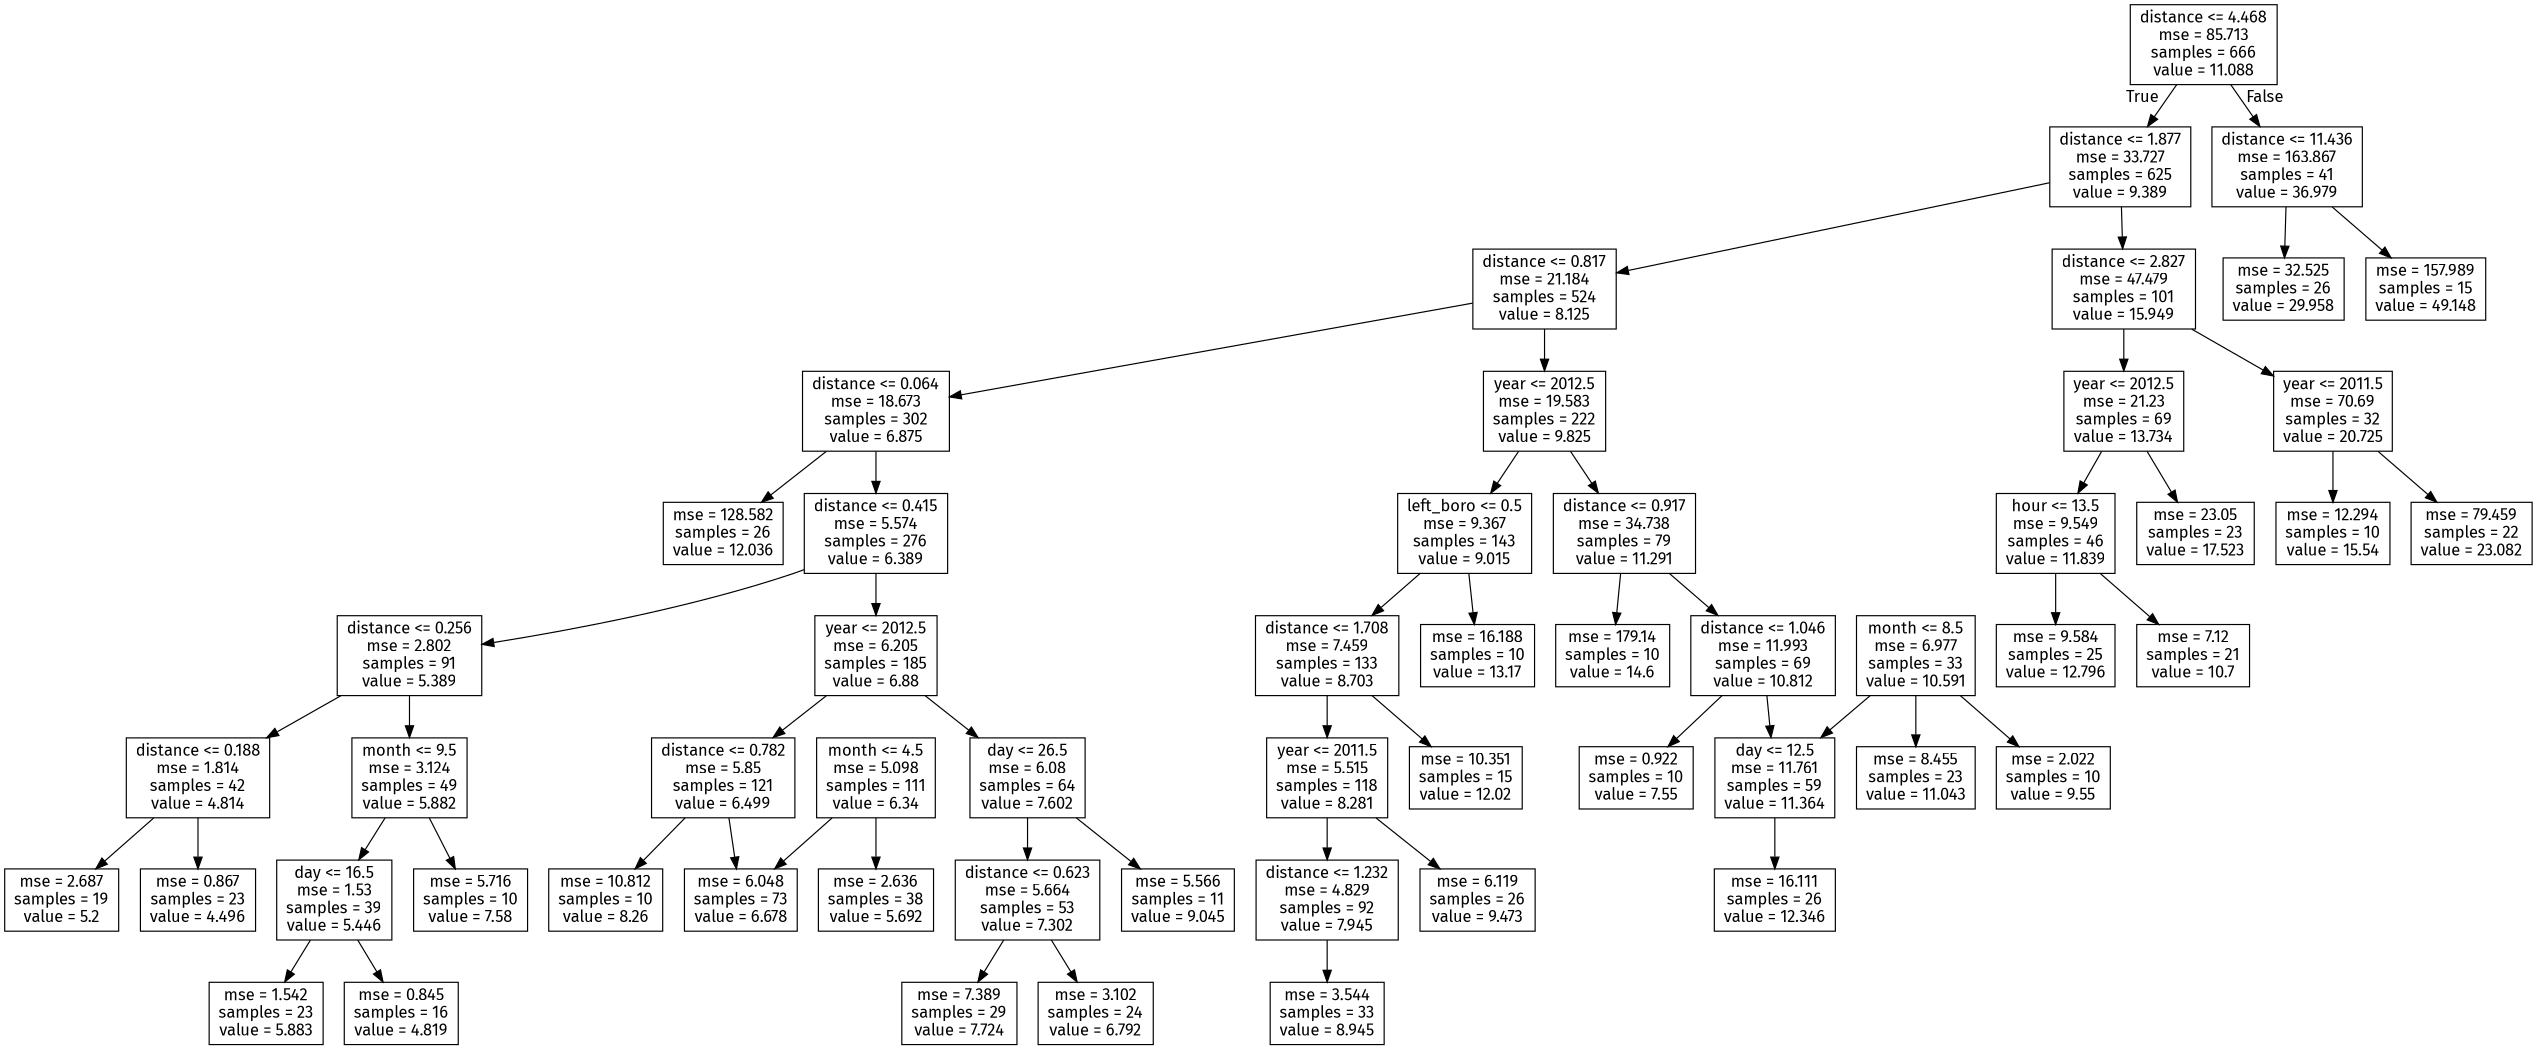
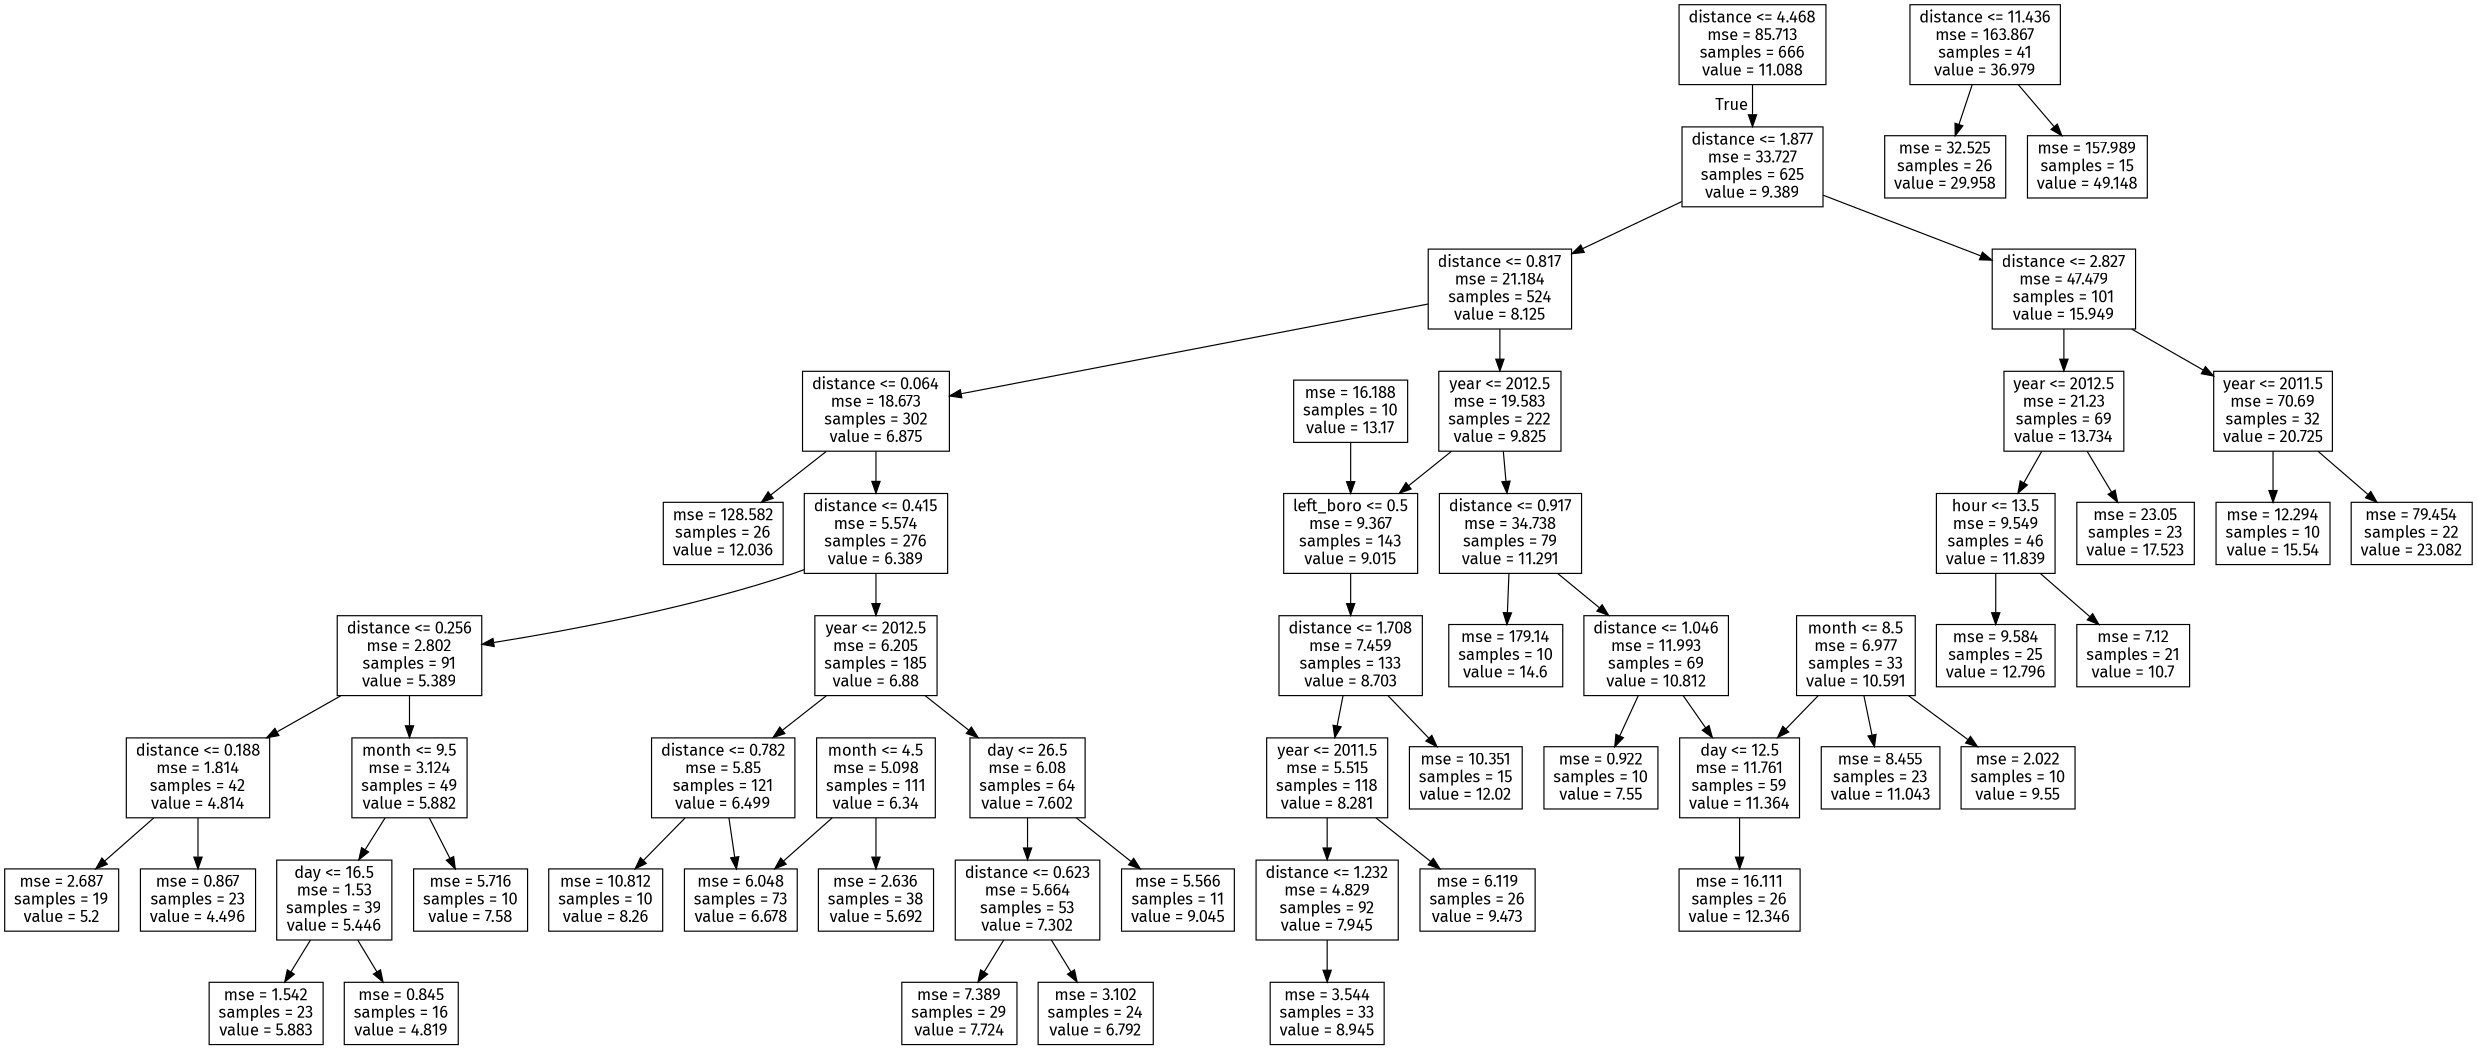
edge "distance <= 4.468 mse = 85.713 samples = 666 value = 11.088" -> "distance <= 11.436 mse = 163.867 samples = 41 value = 36.979": removed
node "mse = 79.459 samples = 22 value = 23.082": label "mse = 79.459 samples = 22 value = 23.082" -> "mse = 79.454 samples = 22 value = 23.082"
edge "left_boro <= 0.5 mse = 9.367 samples = 143 value = 9.015" -> "mse = 16.188 samples = 10 value = 13.17": reversed
